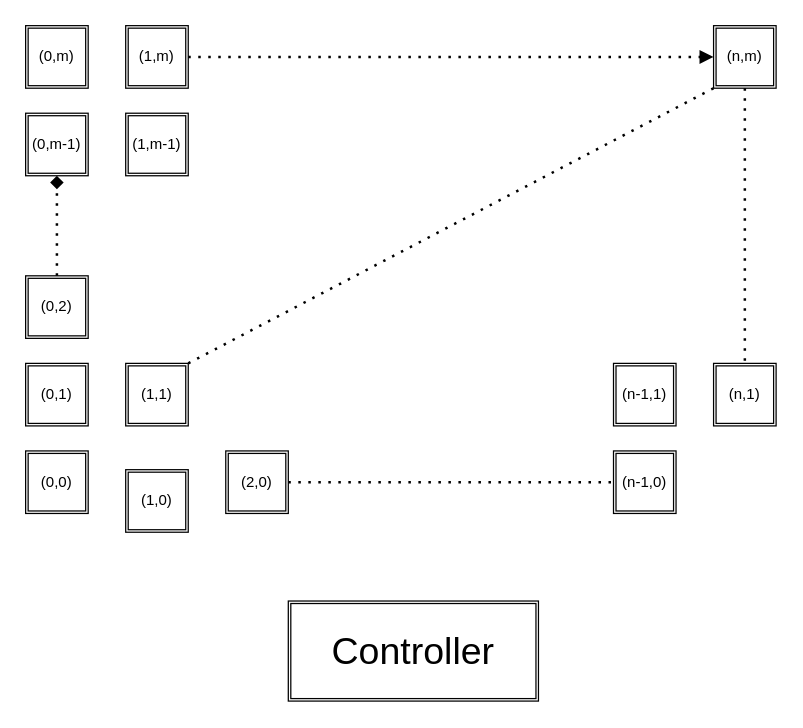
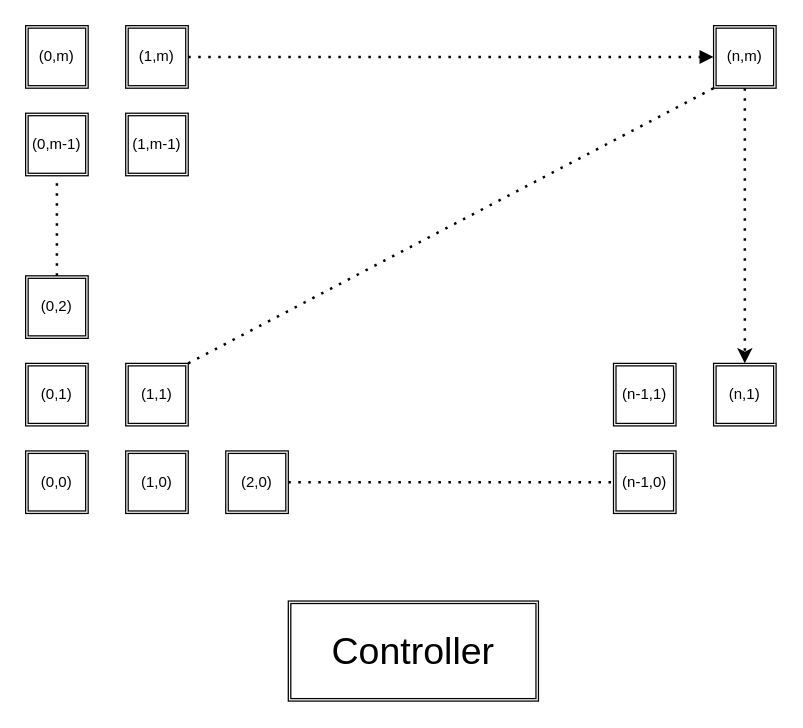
edge "(0,2)" -> "(0,m-1)": arrowhead diamond -> none
edge "(n,m)" -- "(n,1)": arrowhead none -> classic
node "(1,0)": moved (157, 501) -> (157, 482)
